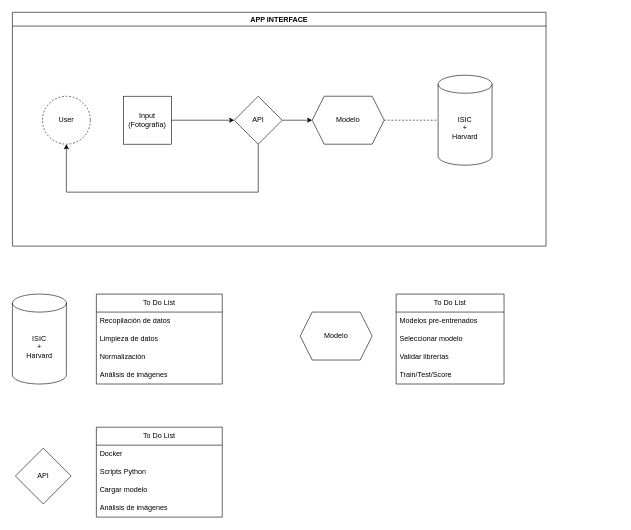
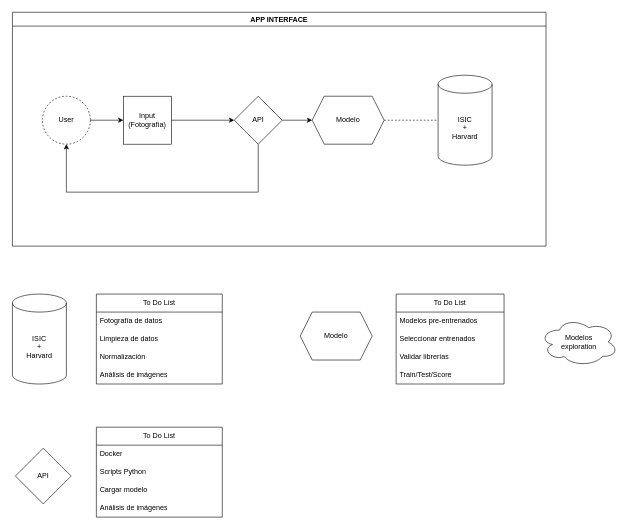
edge "User" -> "Input (Fotografía)": added
node "Recopilación de datos": label "Recopilación de datos" -> "Fotografía de datos"
node "Seleccionar modelo": label "Seleccionar modelo" -> "Seleccionar entrenados"
node "Modelos exploration": added
